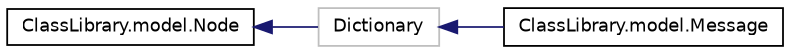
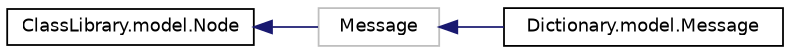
node "Dictionary": label "Dictionary" -> "Message"
node "ClassLibrary.model.Message": label "ClassLibrary.model.Message" -> "Dictionary.model.Message"
